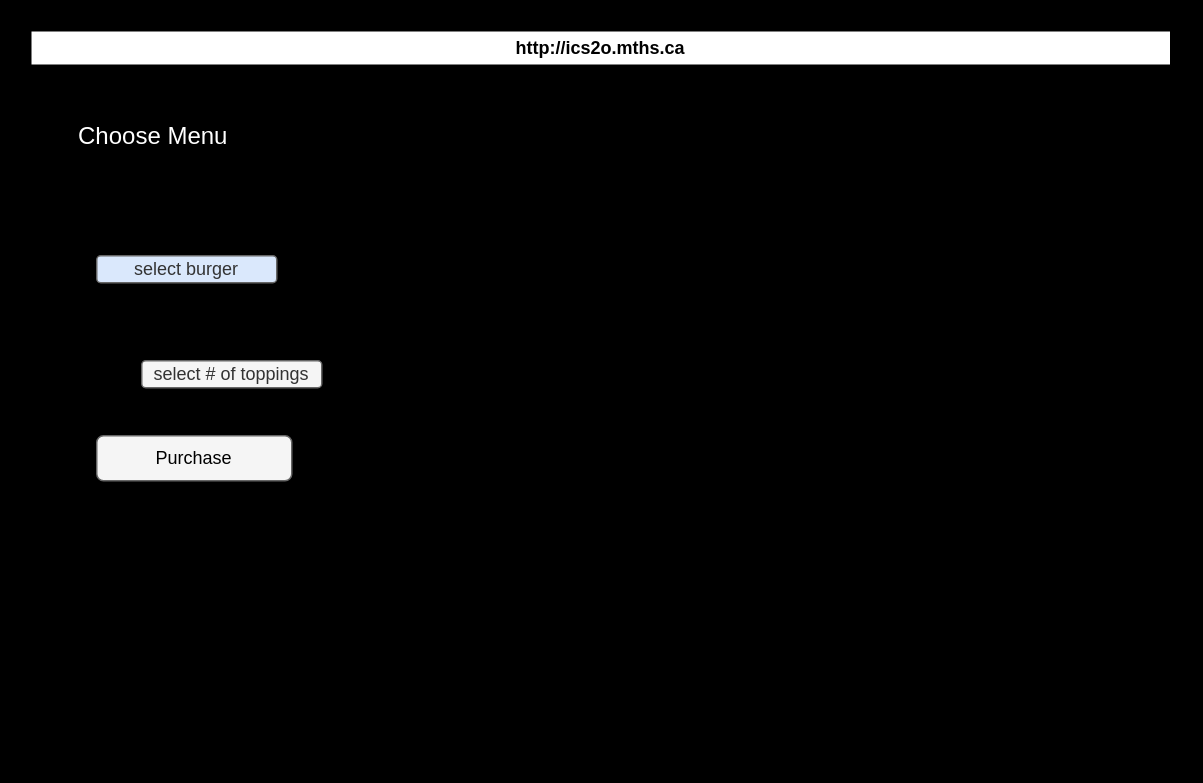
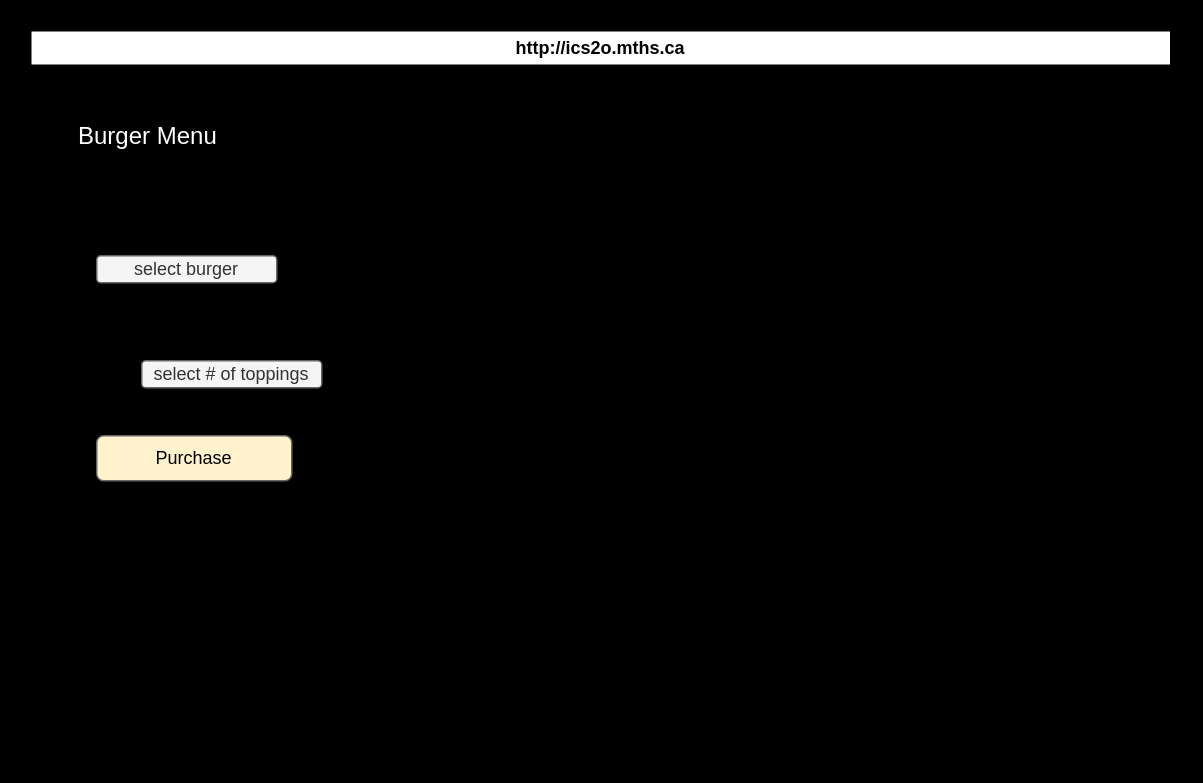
node "Choose Menu": label "Choose Menu" -> "Burger Menu"
node "Choose Burger:": removed
node "select burger": fillcolor #dae8fc -> #f5f5f5
node "Purchase": fillcolor #f5f5f5 -> #fff2cc
